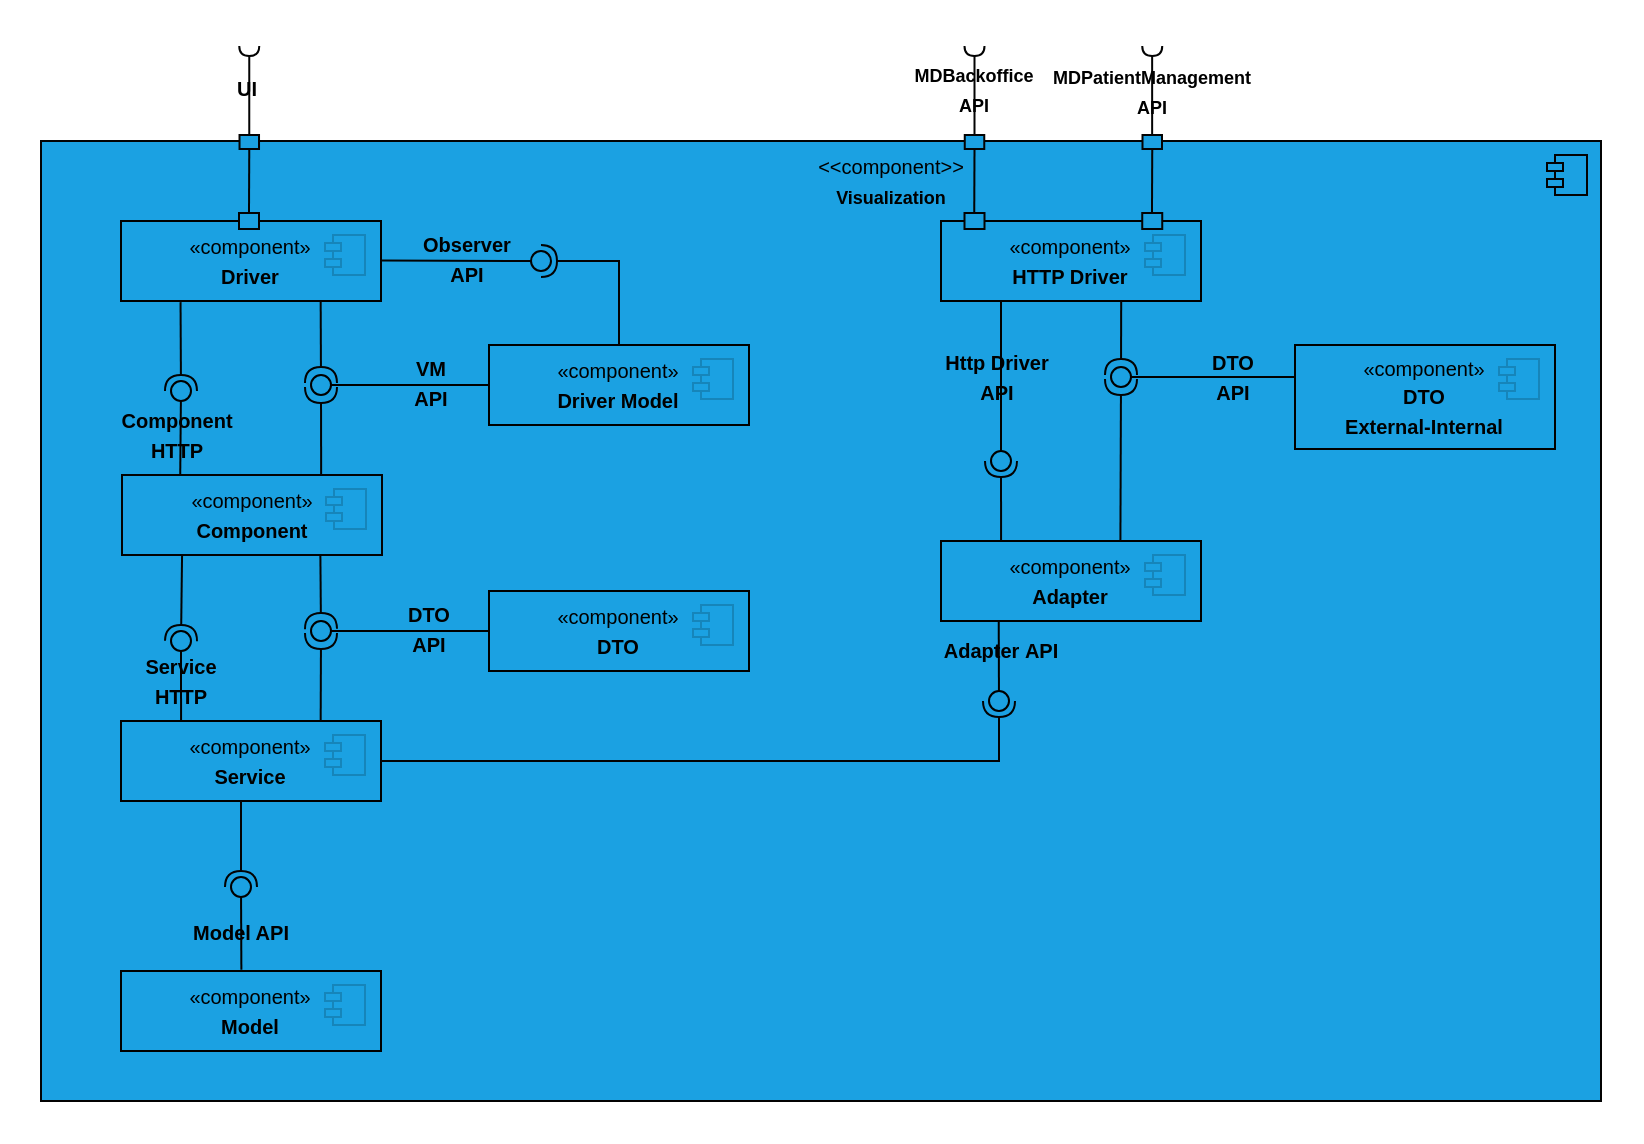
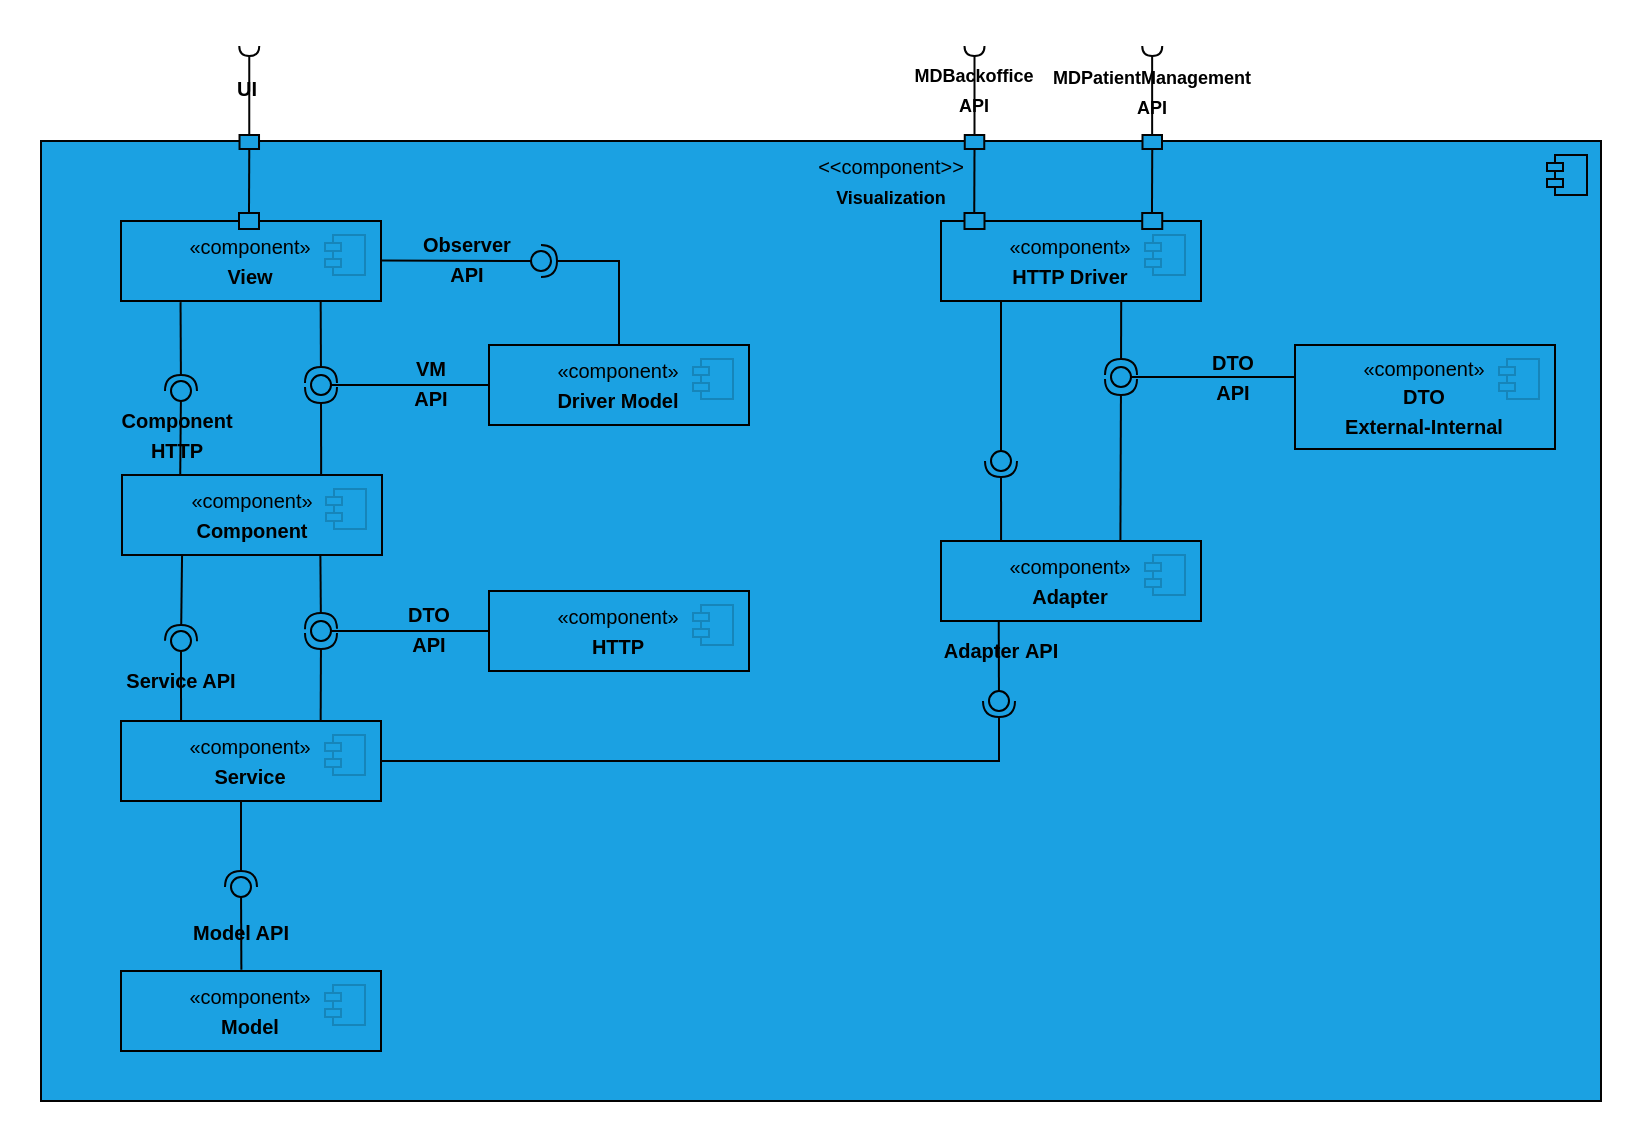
node "«component»Driver": label "«component»Driver" -> "«component»View"
node "Http Driver API": removed
node "«component»DTO": label "«component»DTO" -> "«component»HTTP"
node "Service HTTP": label "Service HTTP" -> "Service API"
